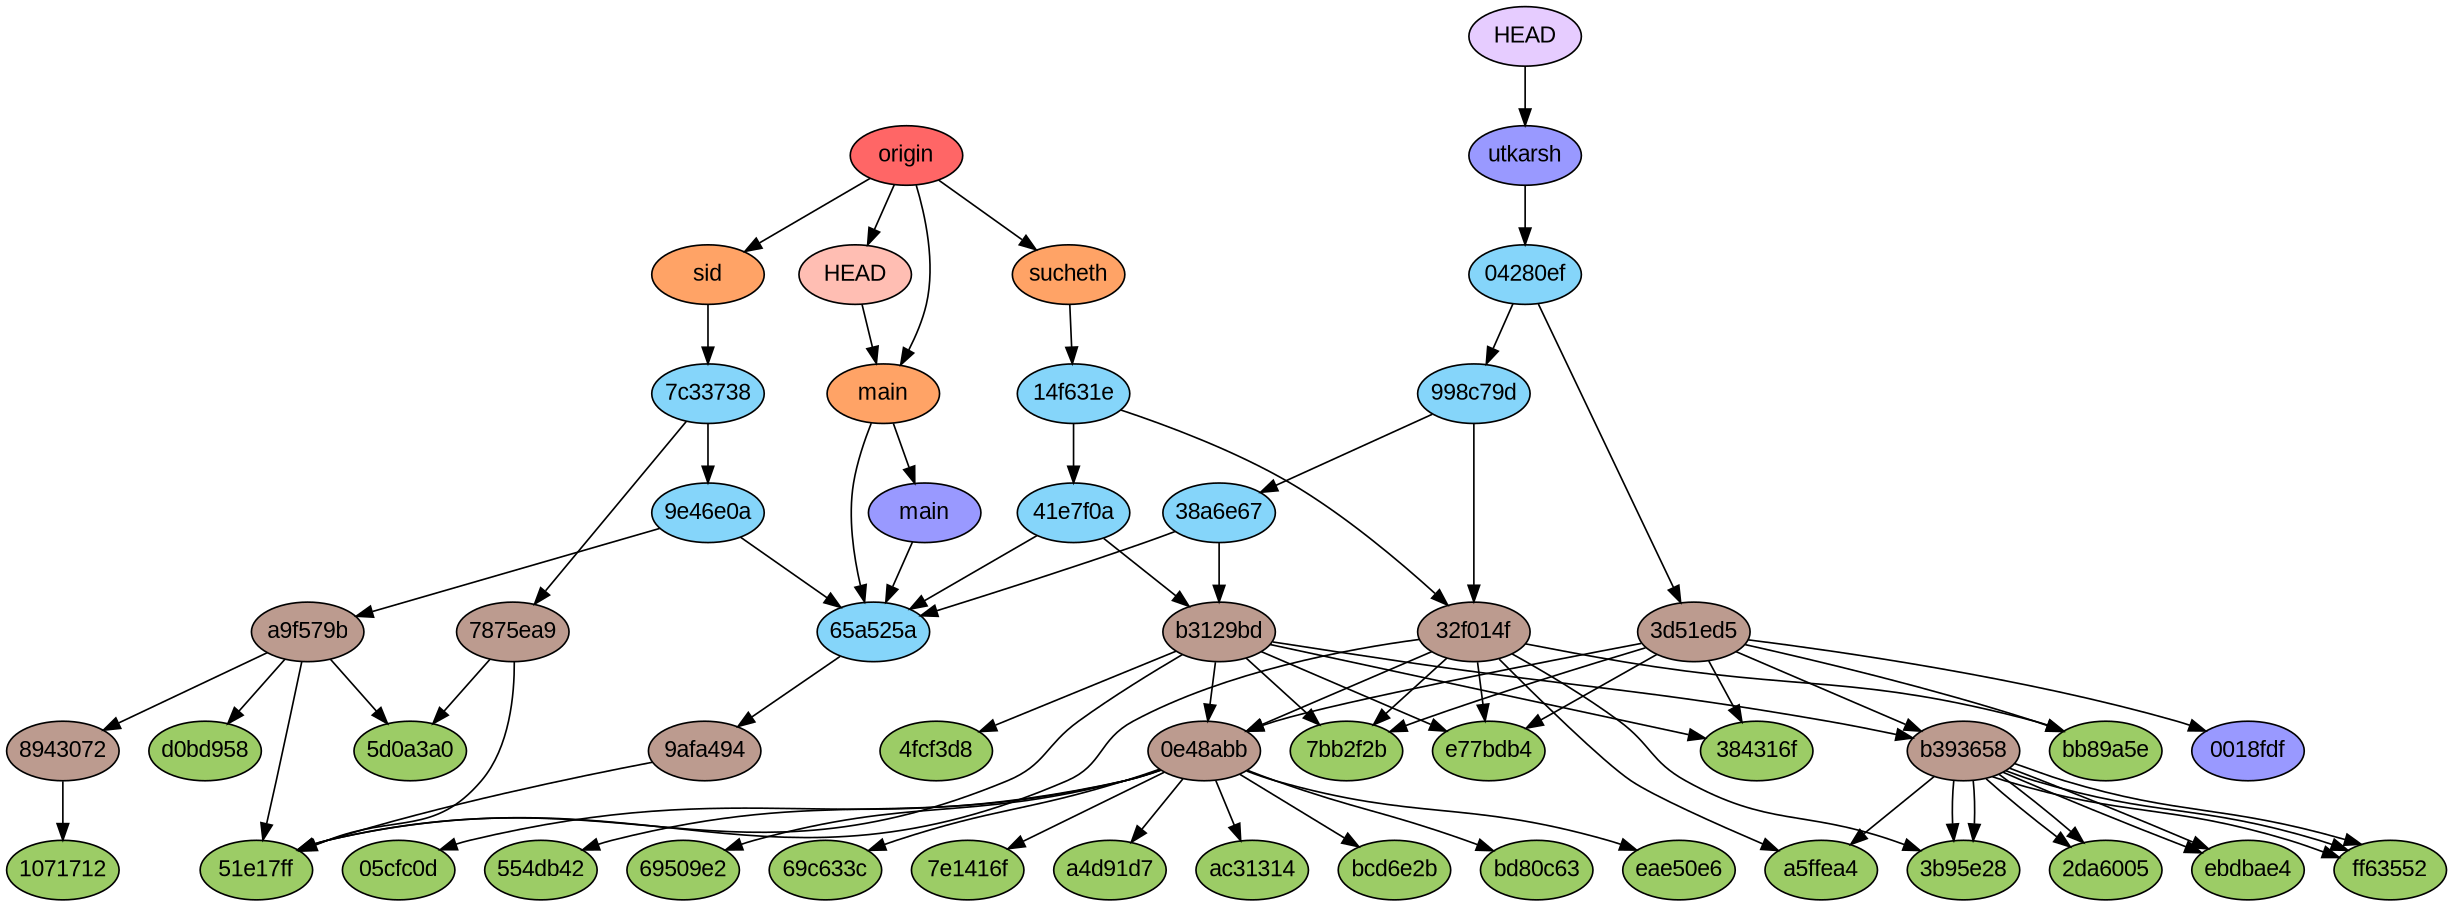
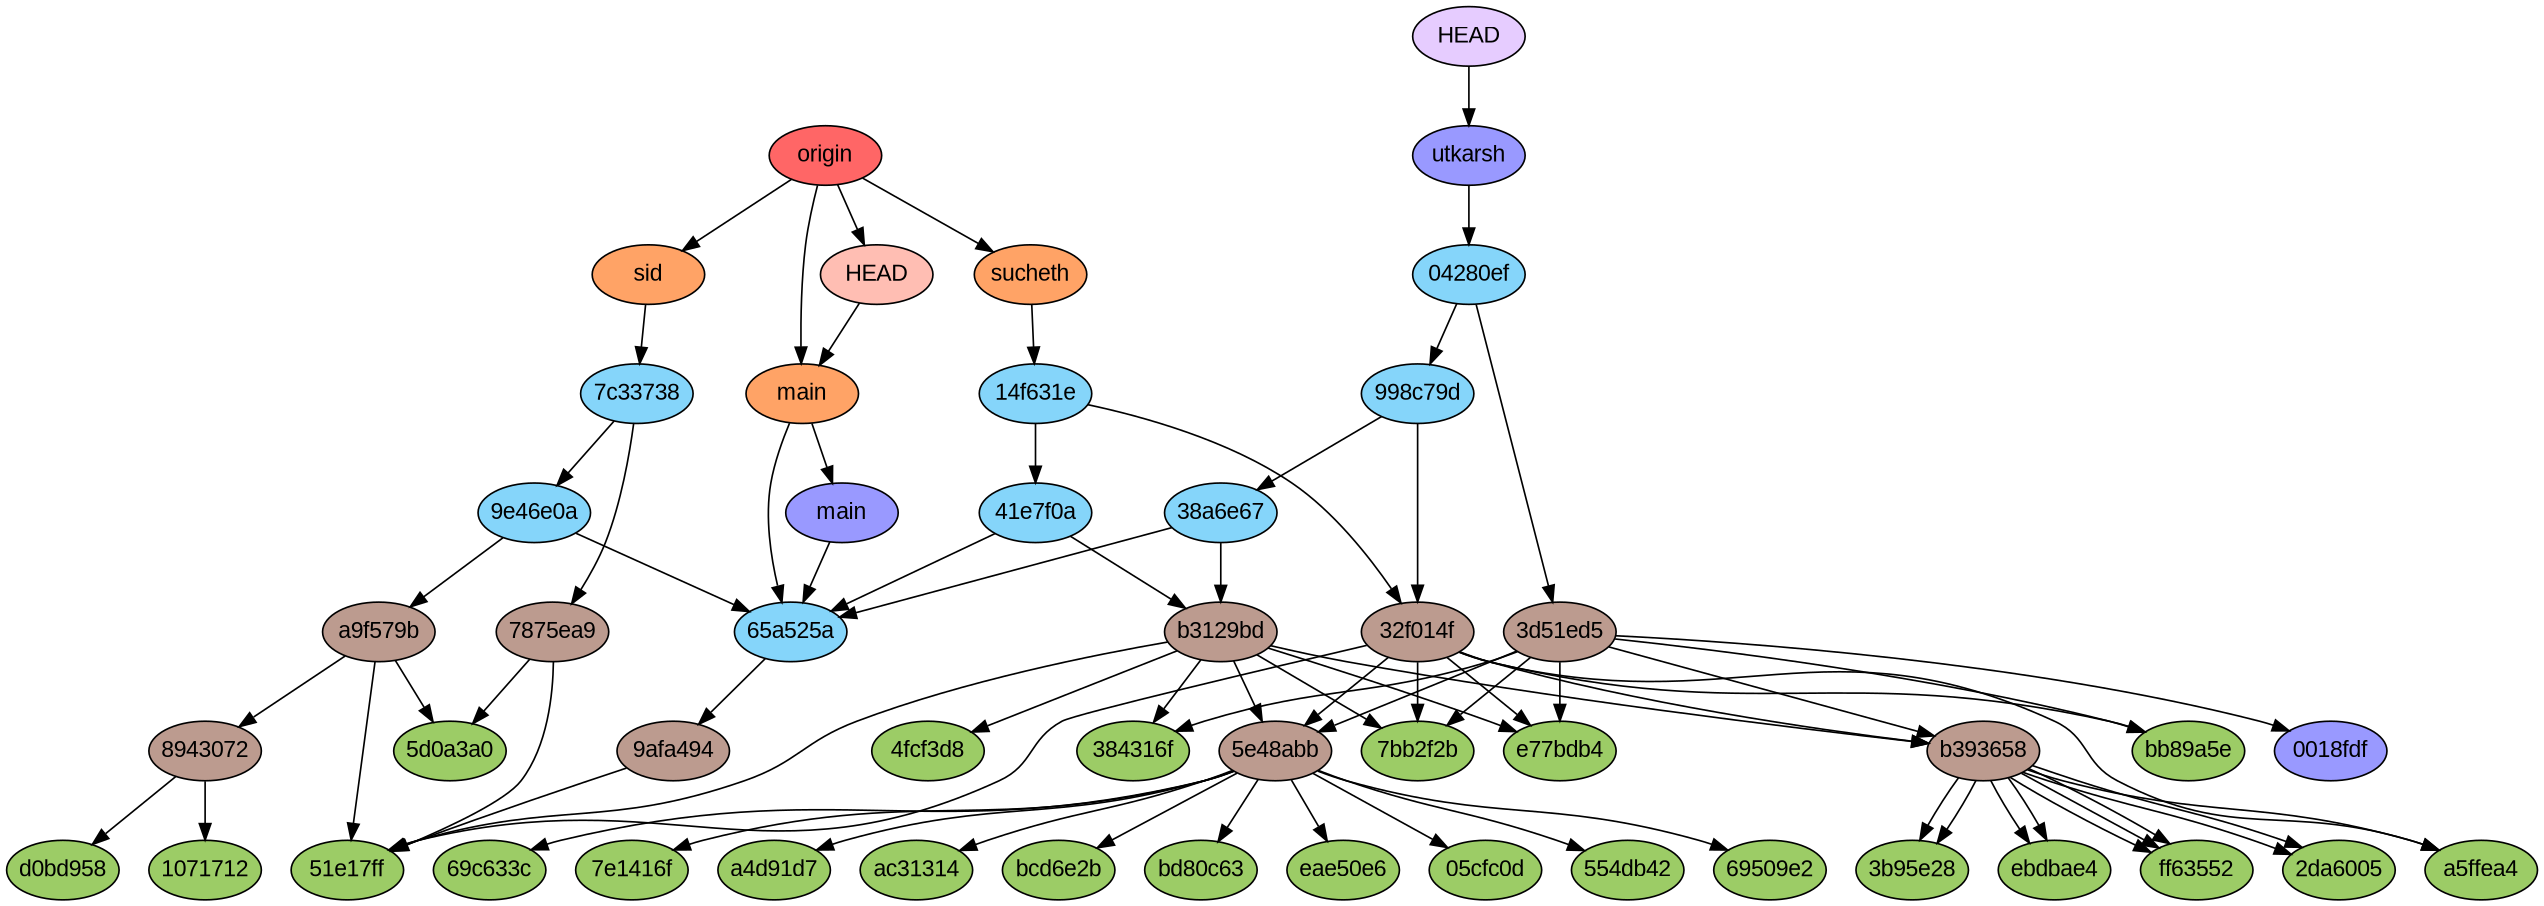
edge "a9f579b" -> "d0bd958": now "8943072" -> "d0bd958"
node "0e48abb": label "0e48abb" -> "5e48abb"
edge "32f014f" -> "3b95e28": now "32f014f" -> "b393658"
